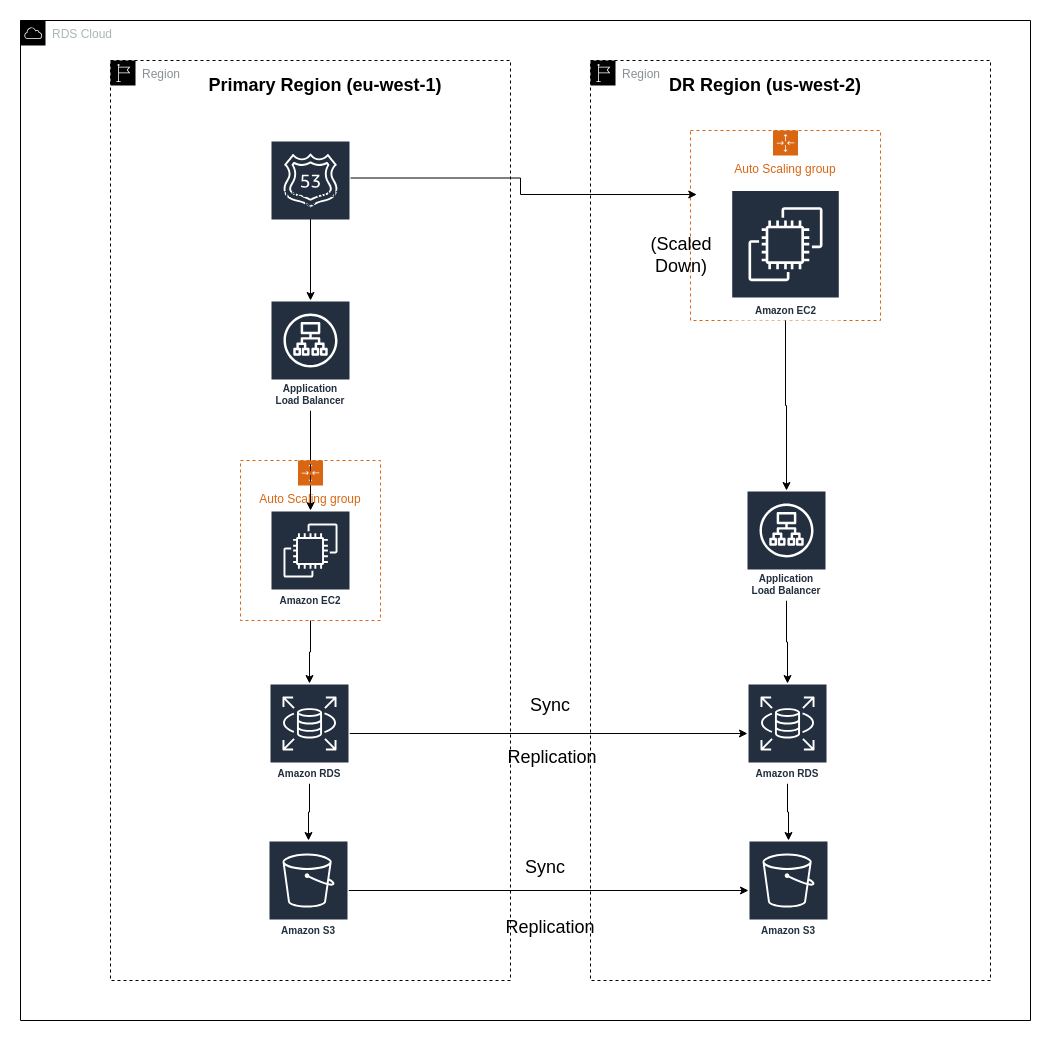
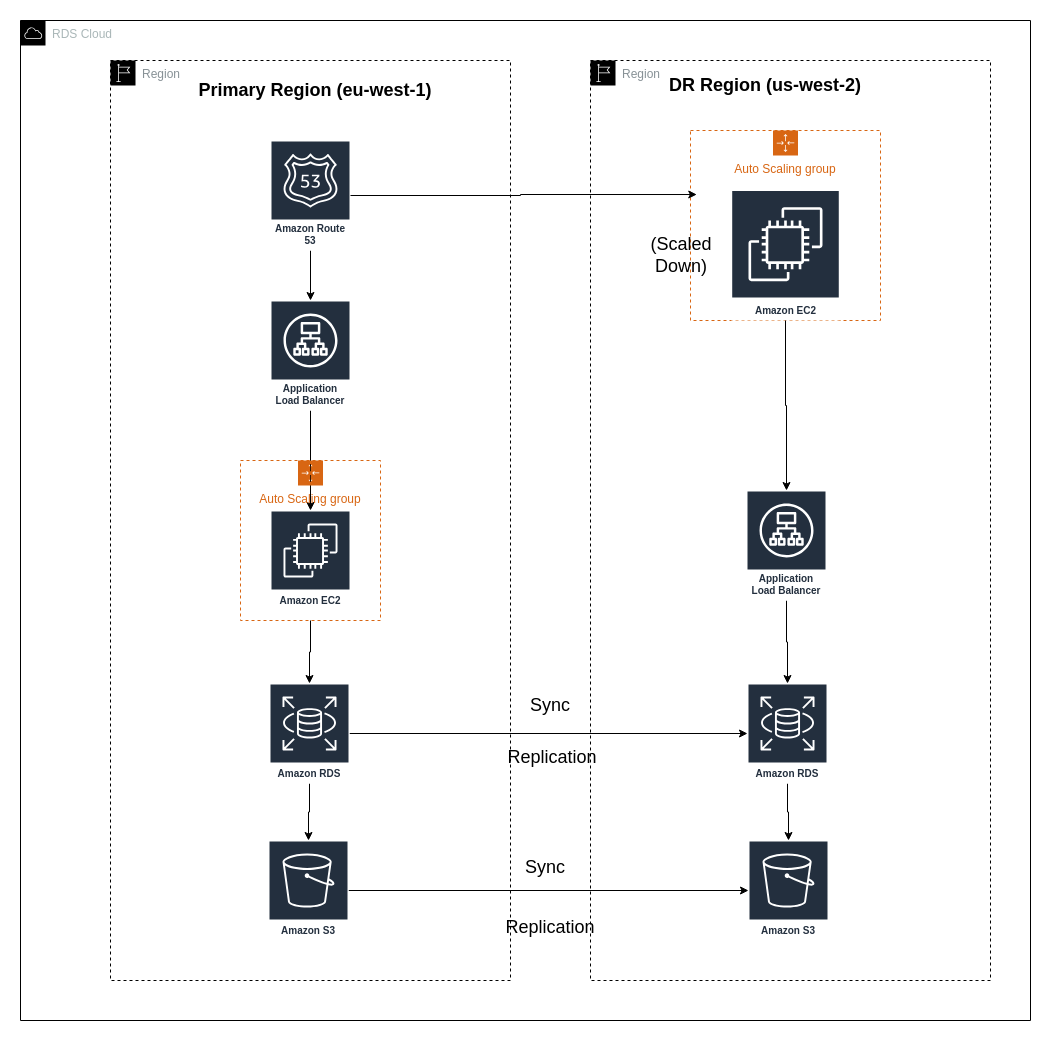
node "Primary Region (eu-west-1)": moved (326, 86) -> (316, 91)
node "Amazon Route 53": size 80x75 -> 80x110
